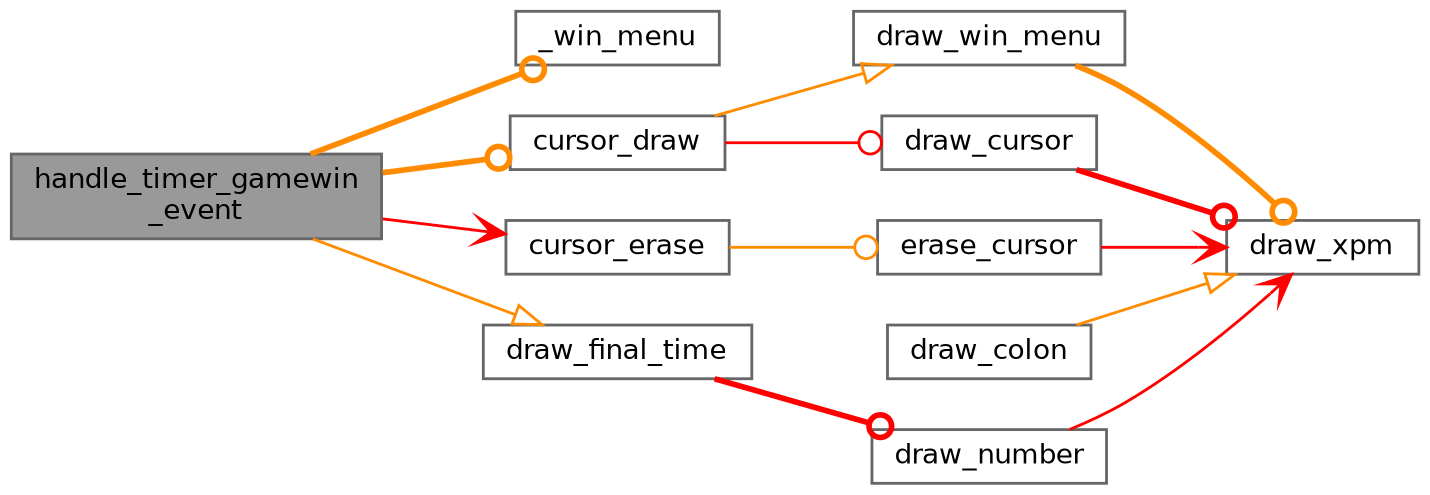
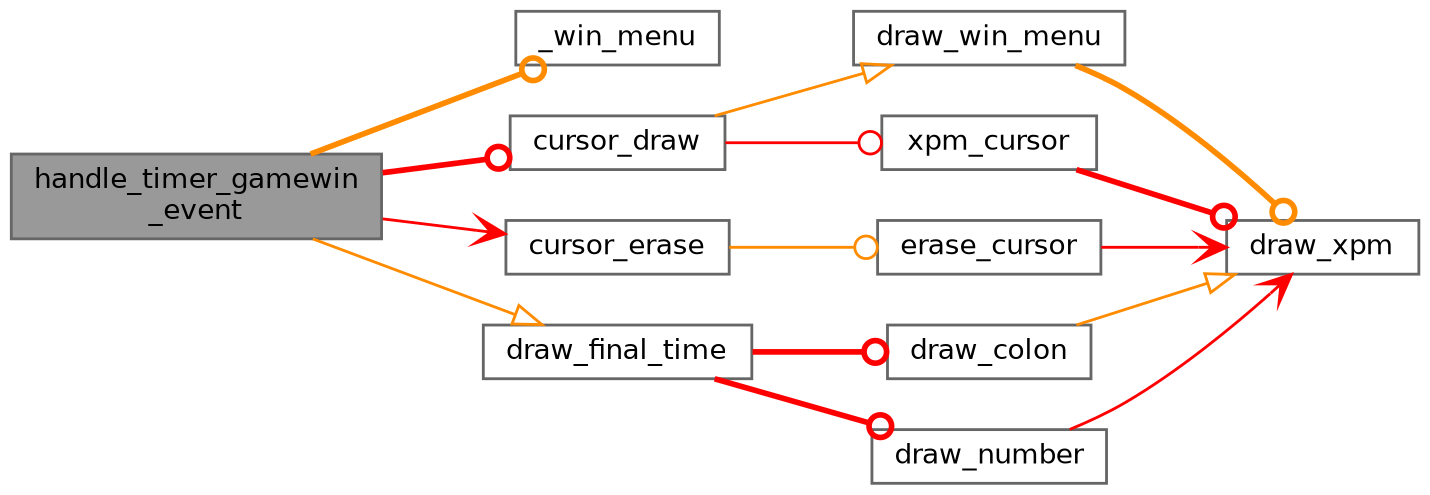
node "draw_cursor": label "draw_cursor" -> "xpm_cursor"
edge "handle_timer_gamewin _event" -> "cursor_draw": color darkorange -> red
edge "draw_final_time" -> "draw_colon": added
